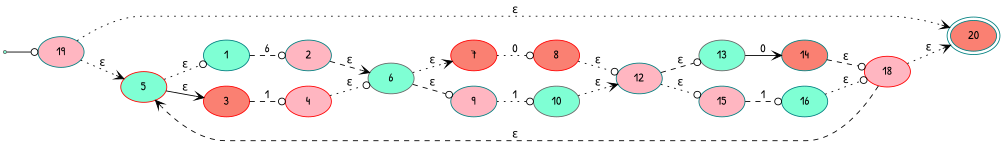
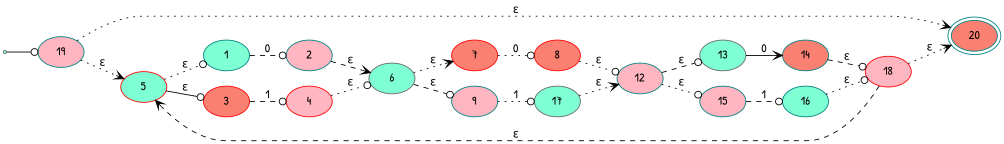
edge "1" -> "2": label "6" -> "0"
edge "5" -> "3": arrowhead vee -> odot
node "10": label "10" -> "17"
